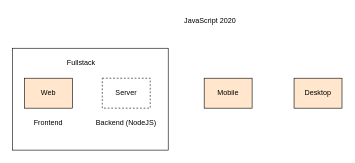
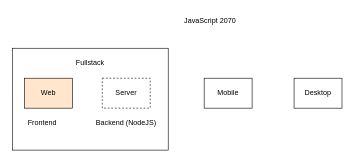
node "JavaScript 2020": label "JavaScript 2020" -> "JavaScript 2070"
node "Fullstack": moved (81, 63) -> (90, 63)
node "Mobile": fillcolor #ffe6cc -> #ffffff
node "Desktop": fillcolor #ffe6cc -> #ffffff
node "Frontend": moved (48, 123) -> (42, 123)
